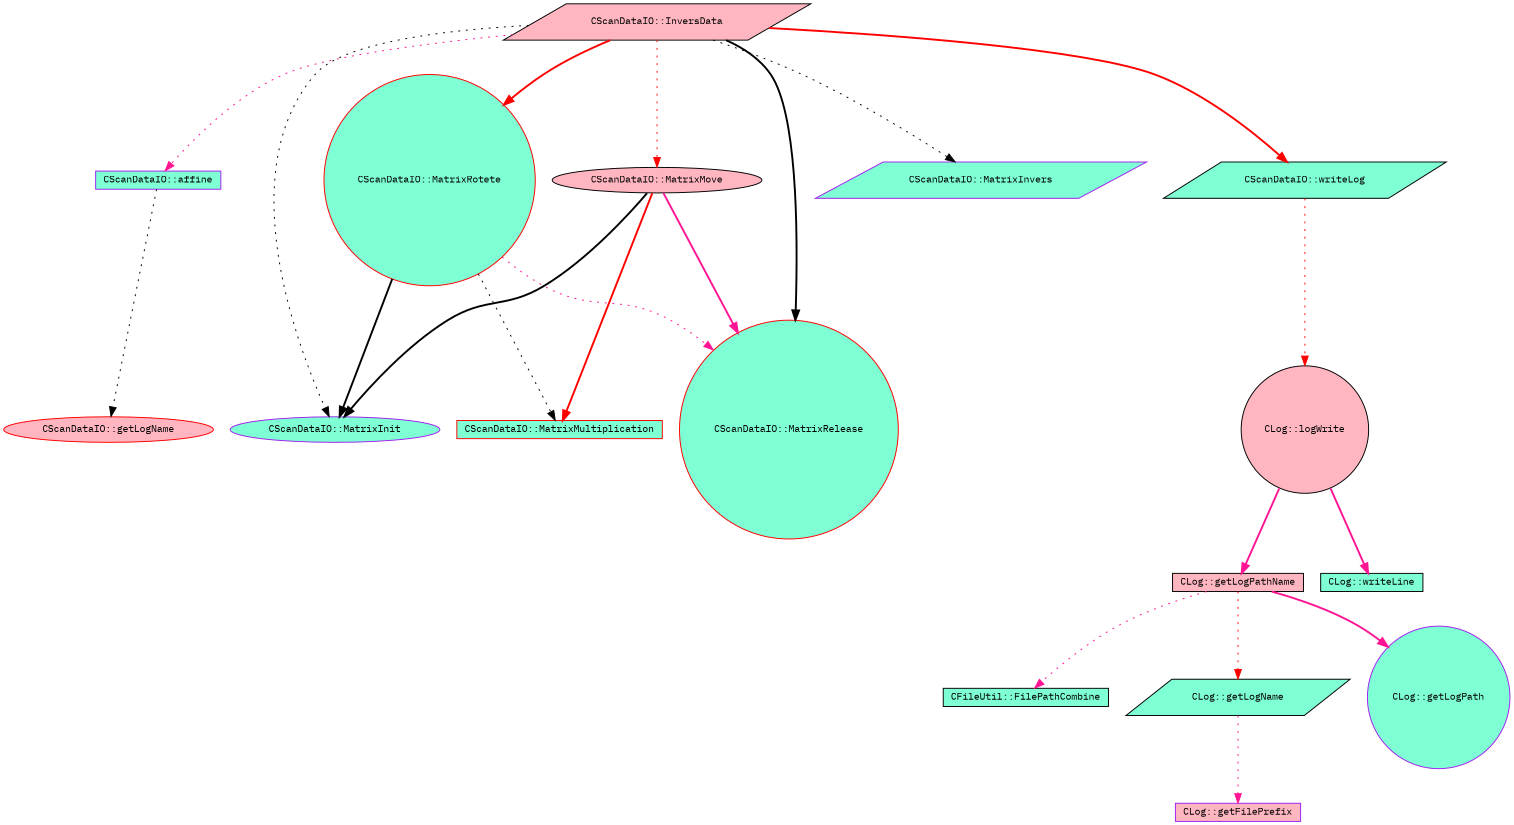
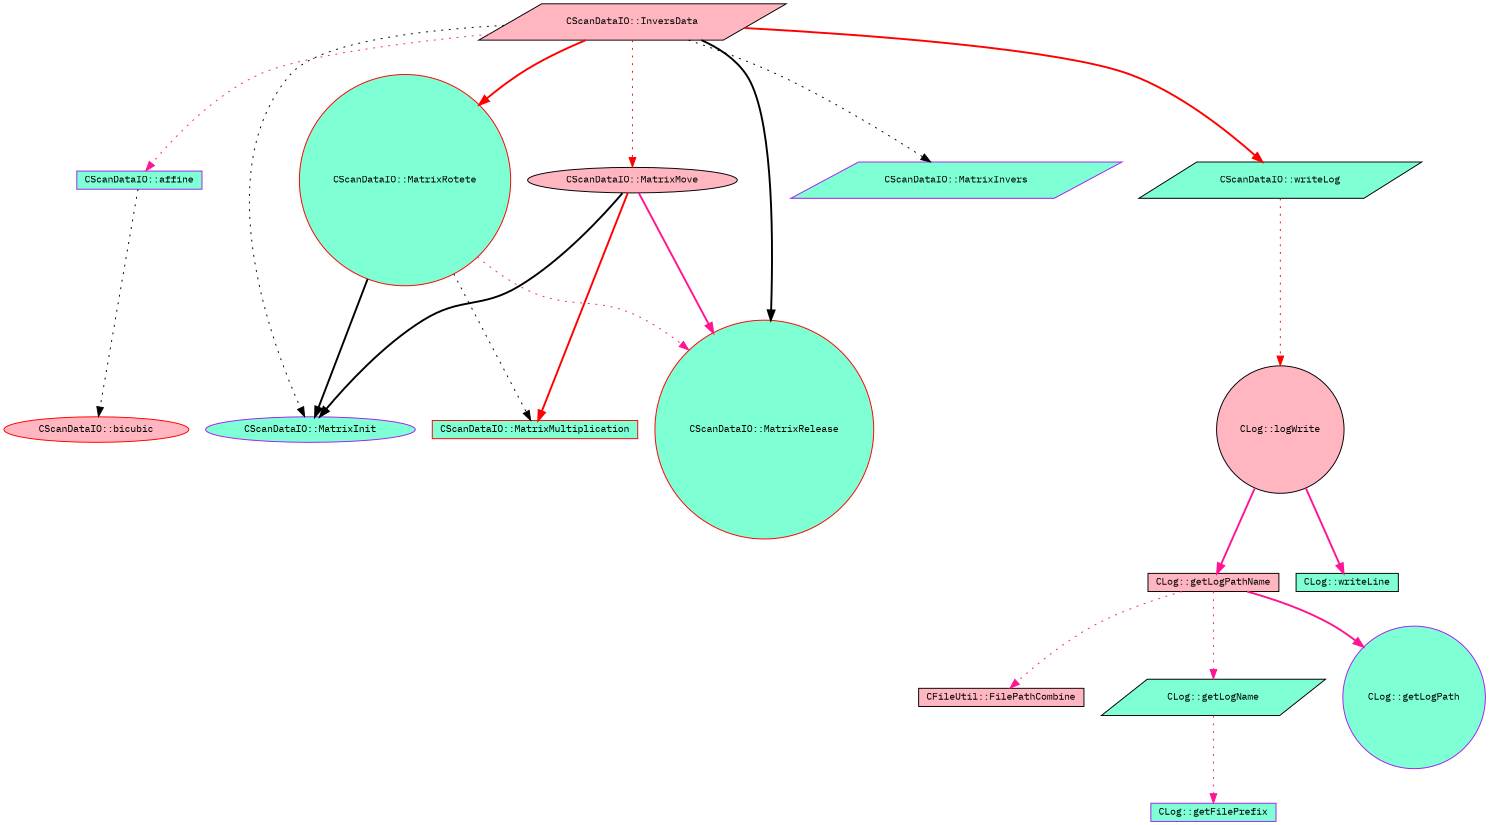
node "CScanDataIO::getLogName": label "CScanDataIO::getLogName" -> "CScanDataIO::bicubic"
edge "CLog::getLogPathName" -> "CLog::getLogName": color red -> deeppink
node "CFileUtil::FilePathCombine": fillcolor aquamarine -> lightpink
node "CLog::getFilePrefix": fillcolor lightpink -> aquamarine
